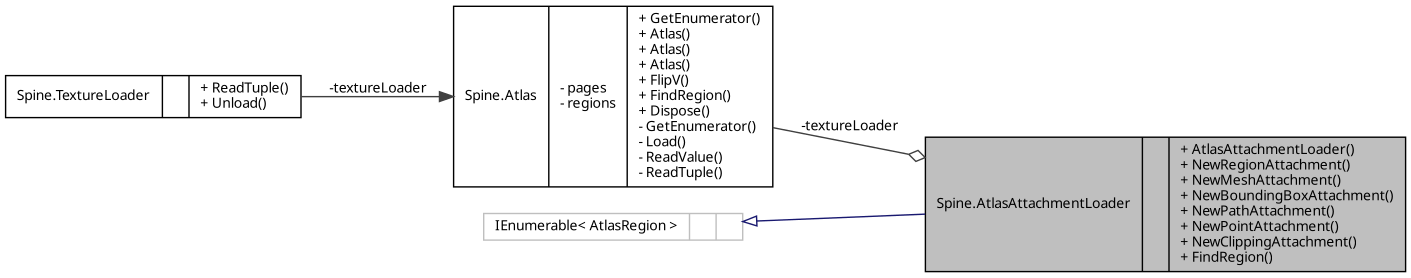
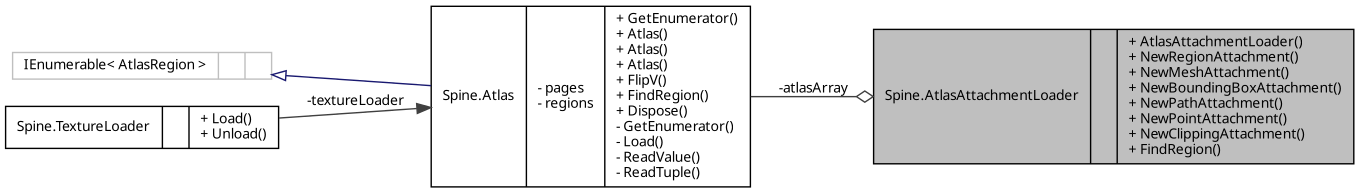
node "Spine.TextureLoader": text "+ ReadTuple()" -> "+ Load()"
edge "Spine.Atlas" -> "Spine.AtlasAttachmentLoader": label " -textureLoader" -> " -atlasArray"
edge "Spine.AtlasAttachmentLoader" -> "IEnumerable< AtlasRegion >": now "Spine.Atlas" -> "IEnumerable< AtlasRegion >"
